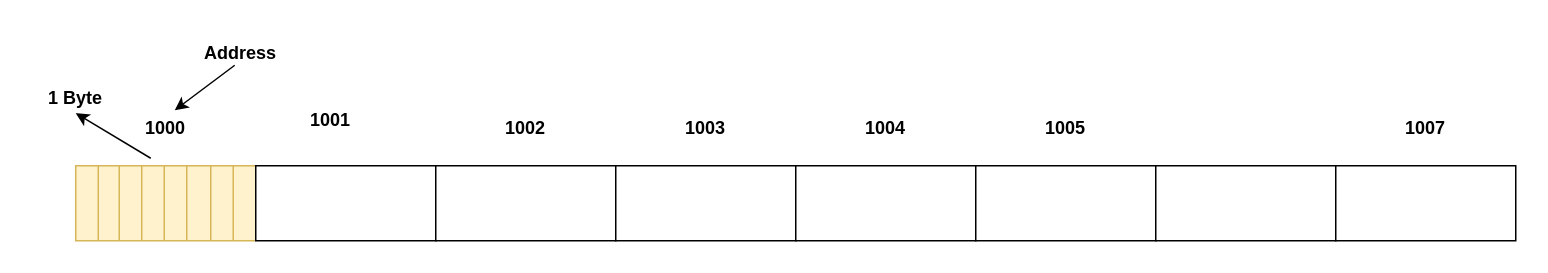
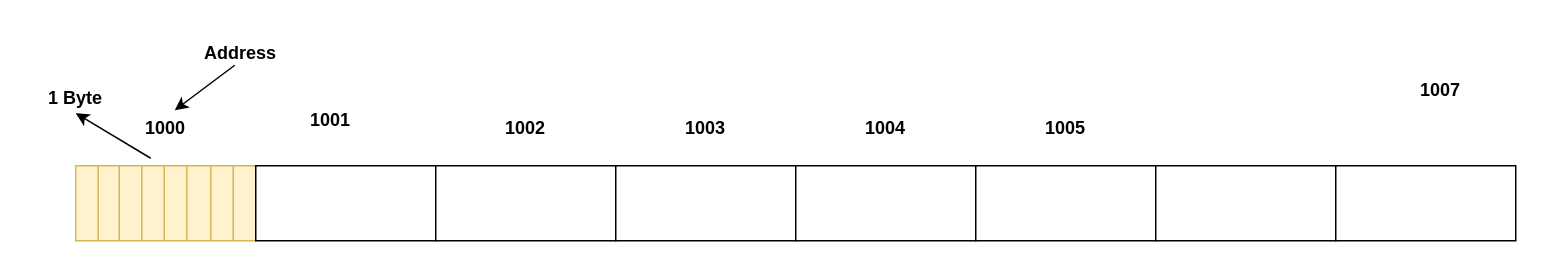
node "1007": moved (1426, 128) -> (1441, 91)
